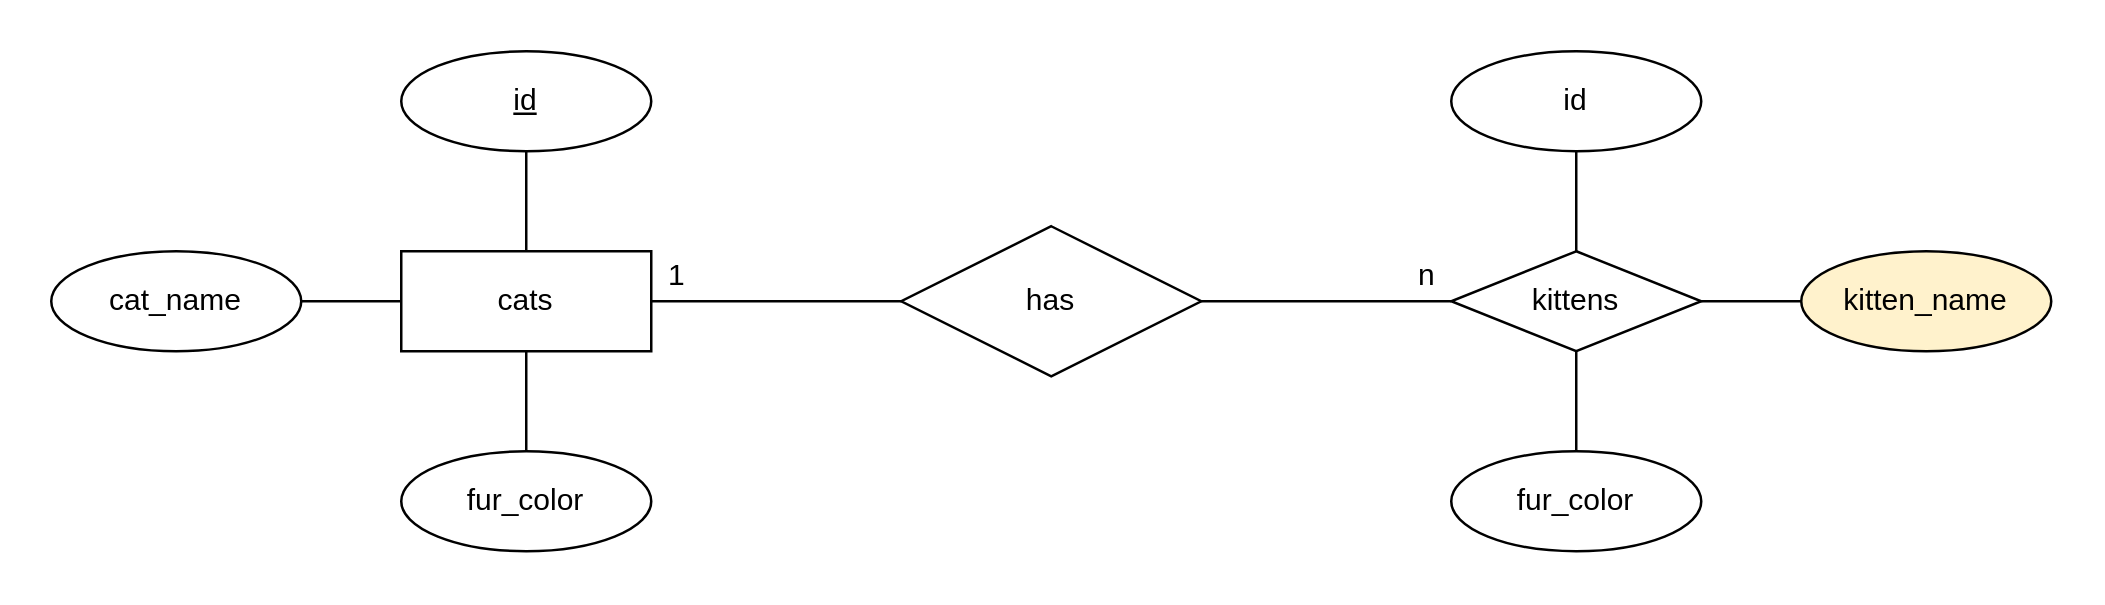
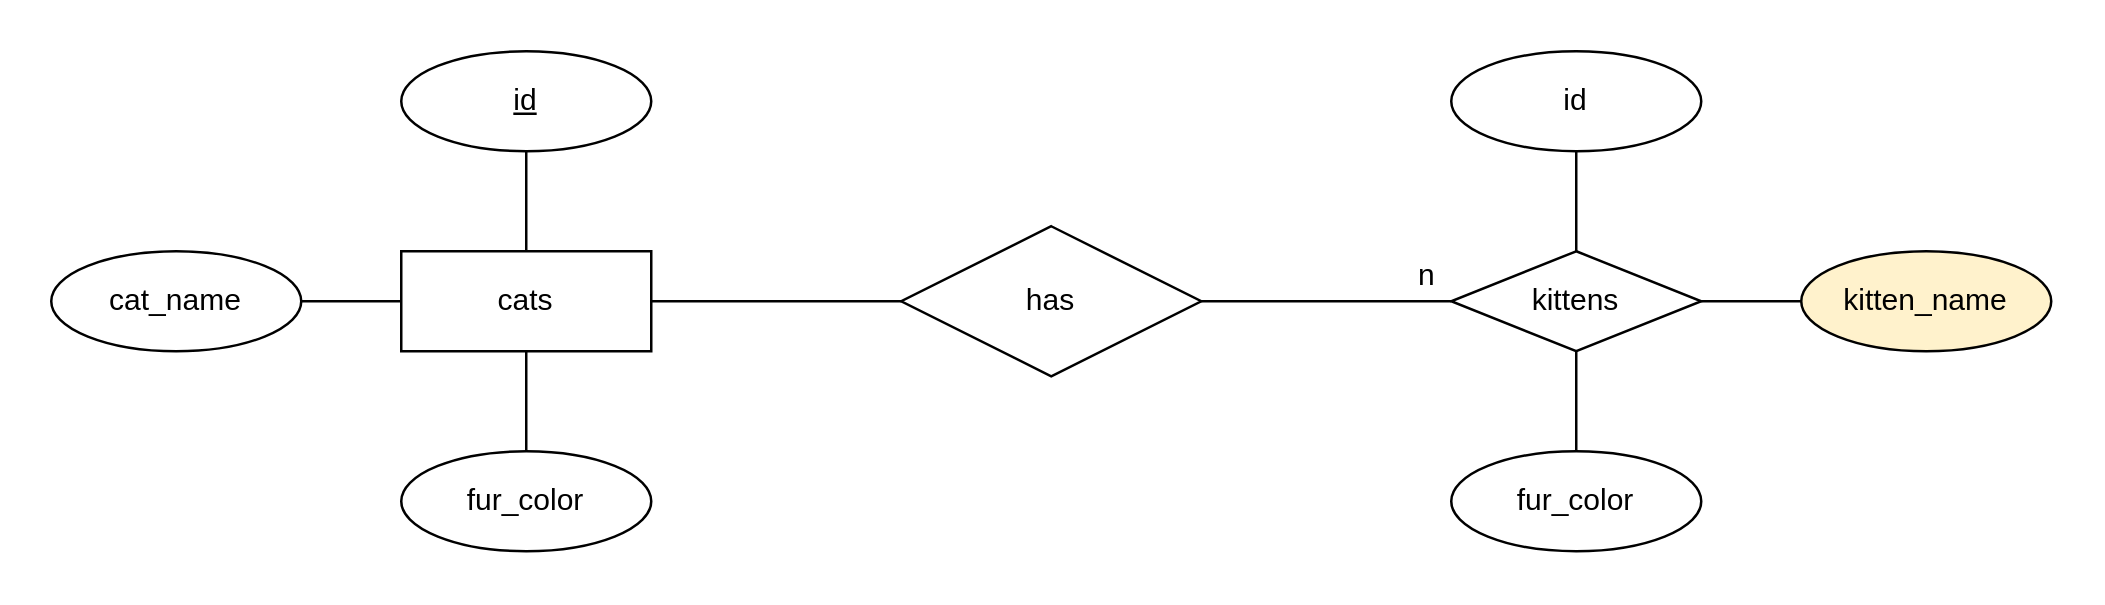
node "1": removed
